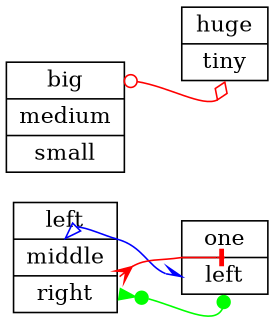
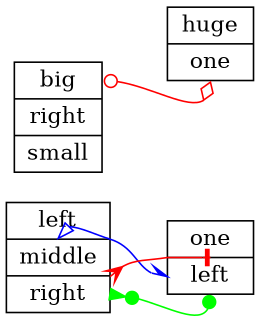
node "huge": text "tiny" -> "one"
node "big": text "medium" -> "right"
